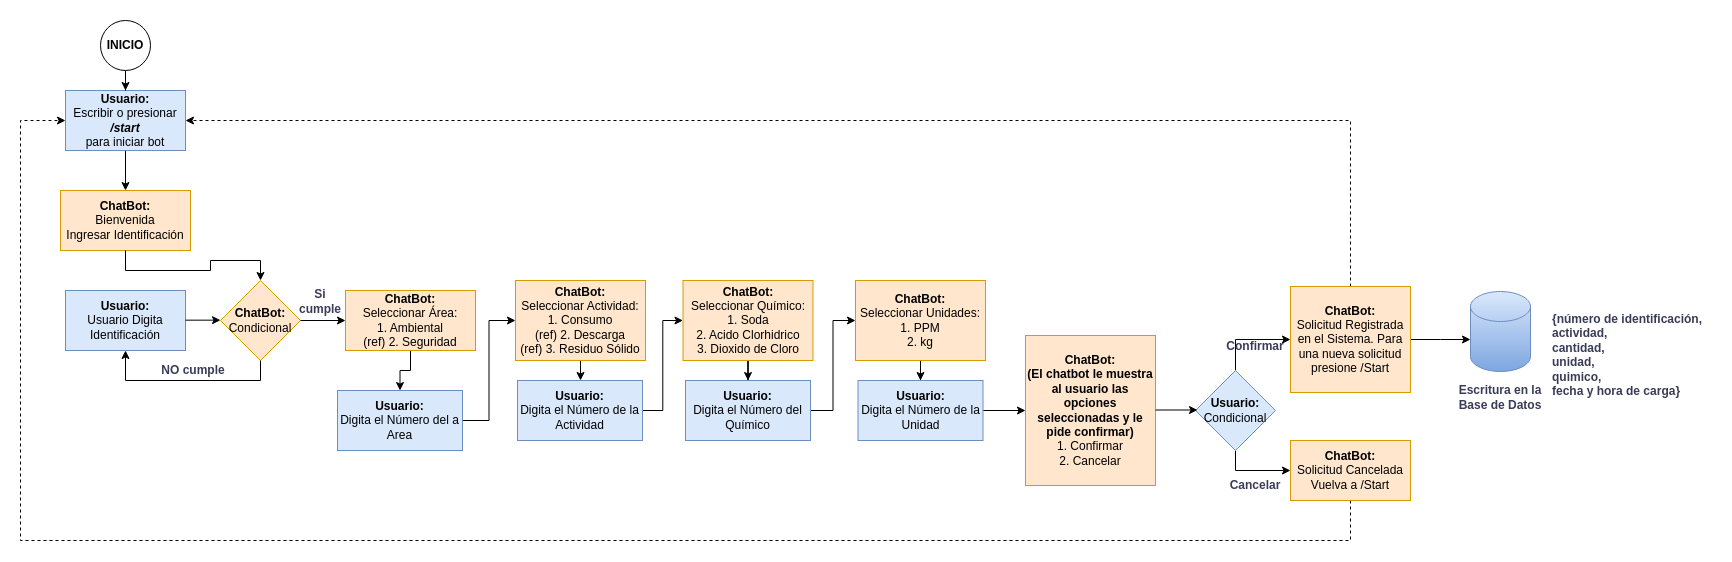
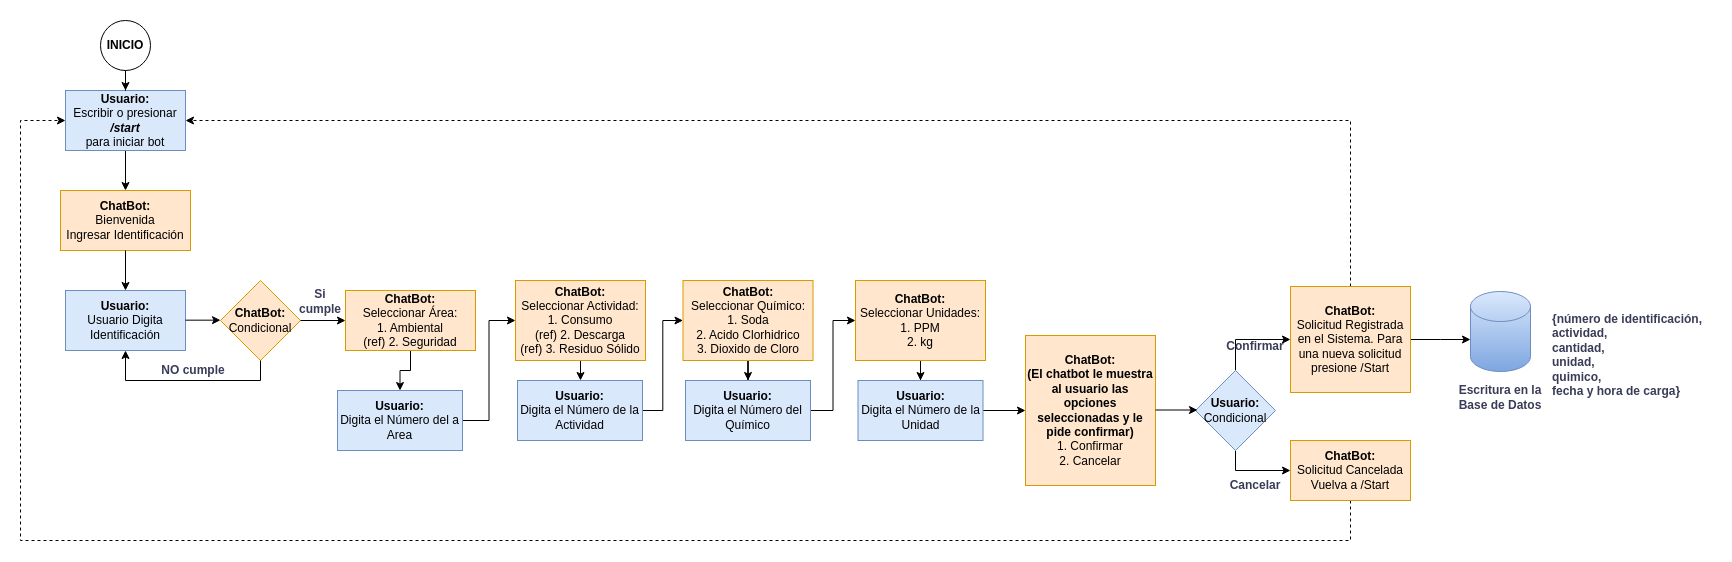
edge "ChatBot: Bienvenida Ingresar Identificación" -> "ChatBot: Condicional": now "ChatBot: Bienvenida Ingresar Identificación" -> "Usuario: Usuario Digita Identificación"
